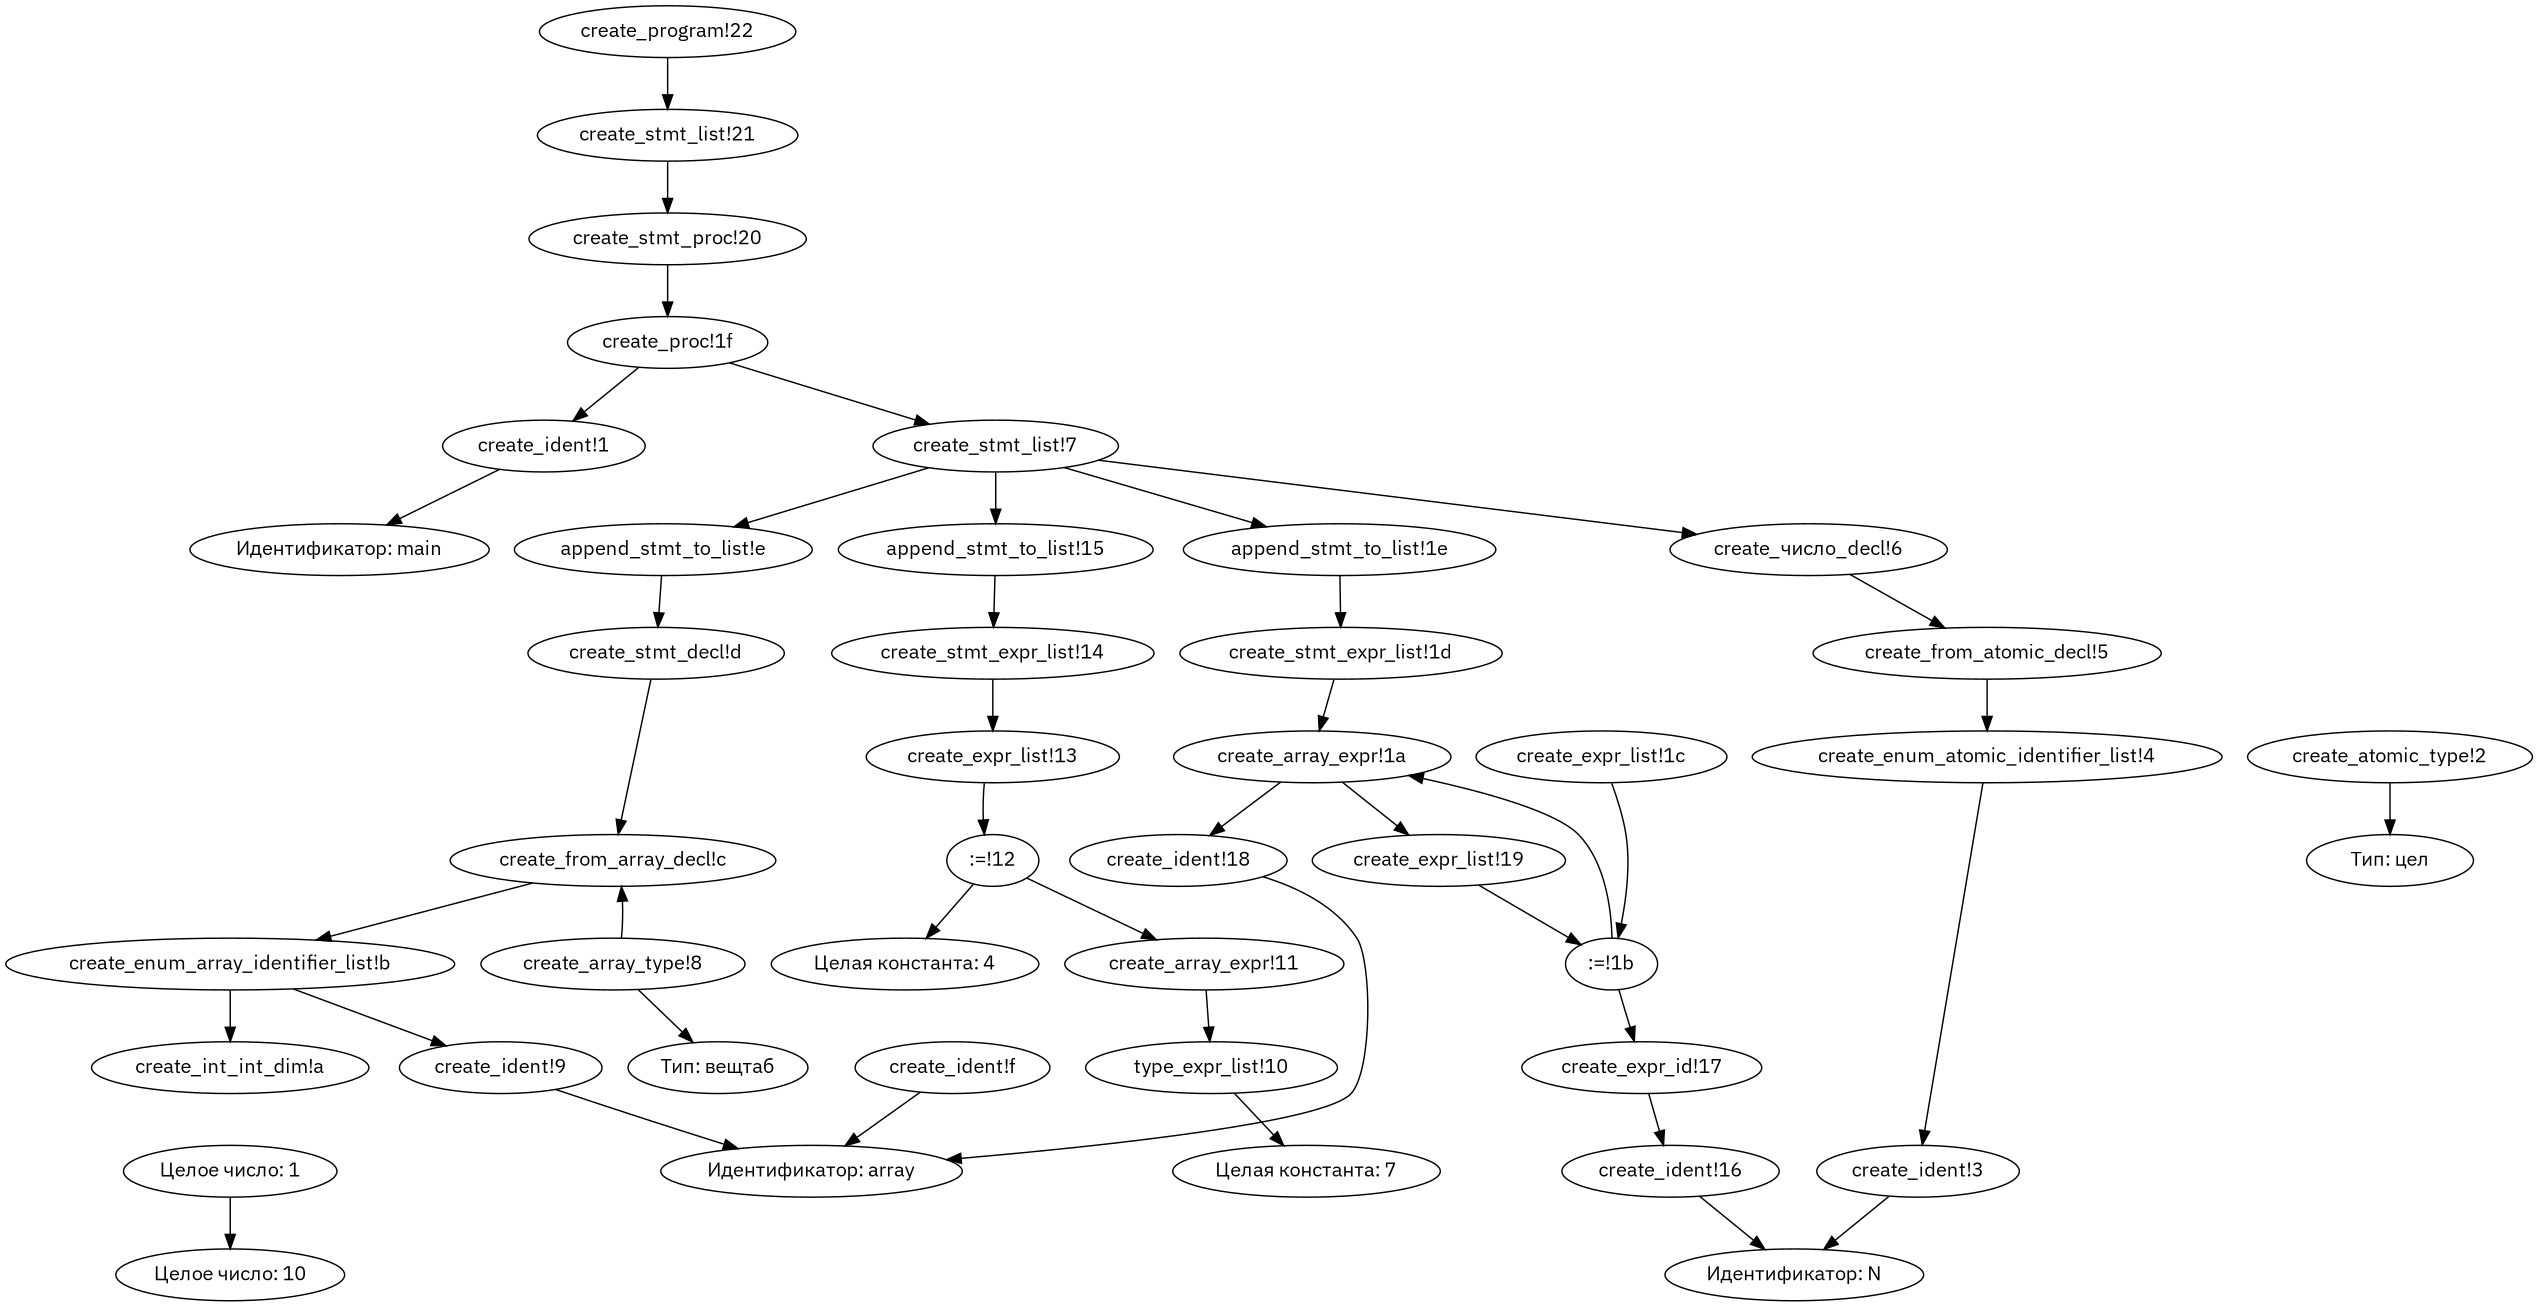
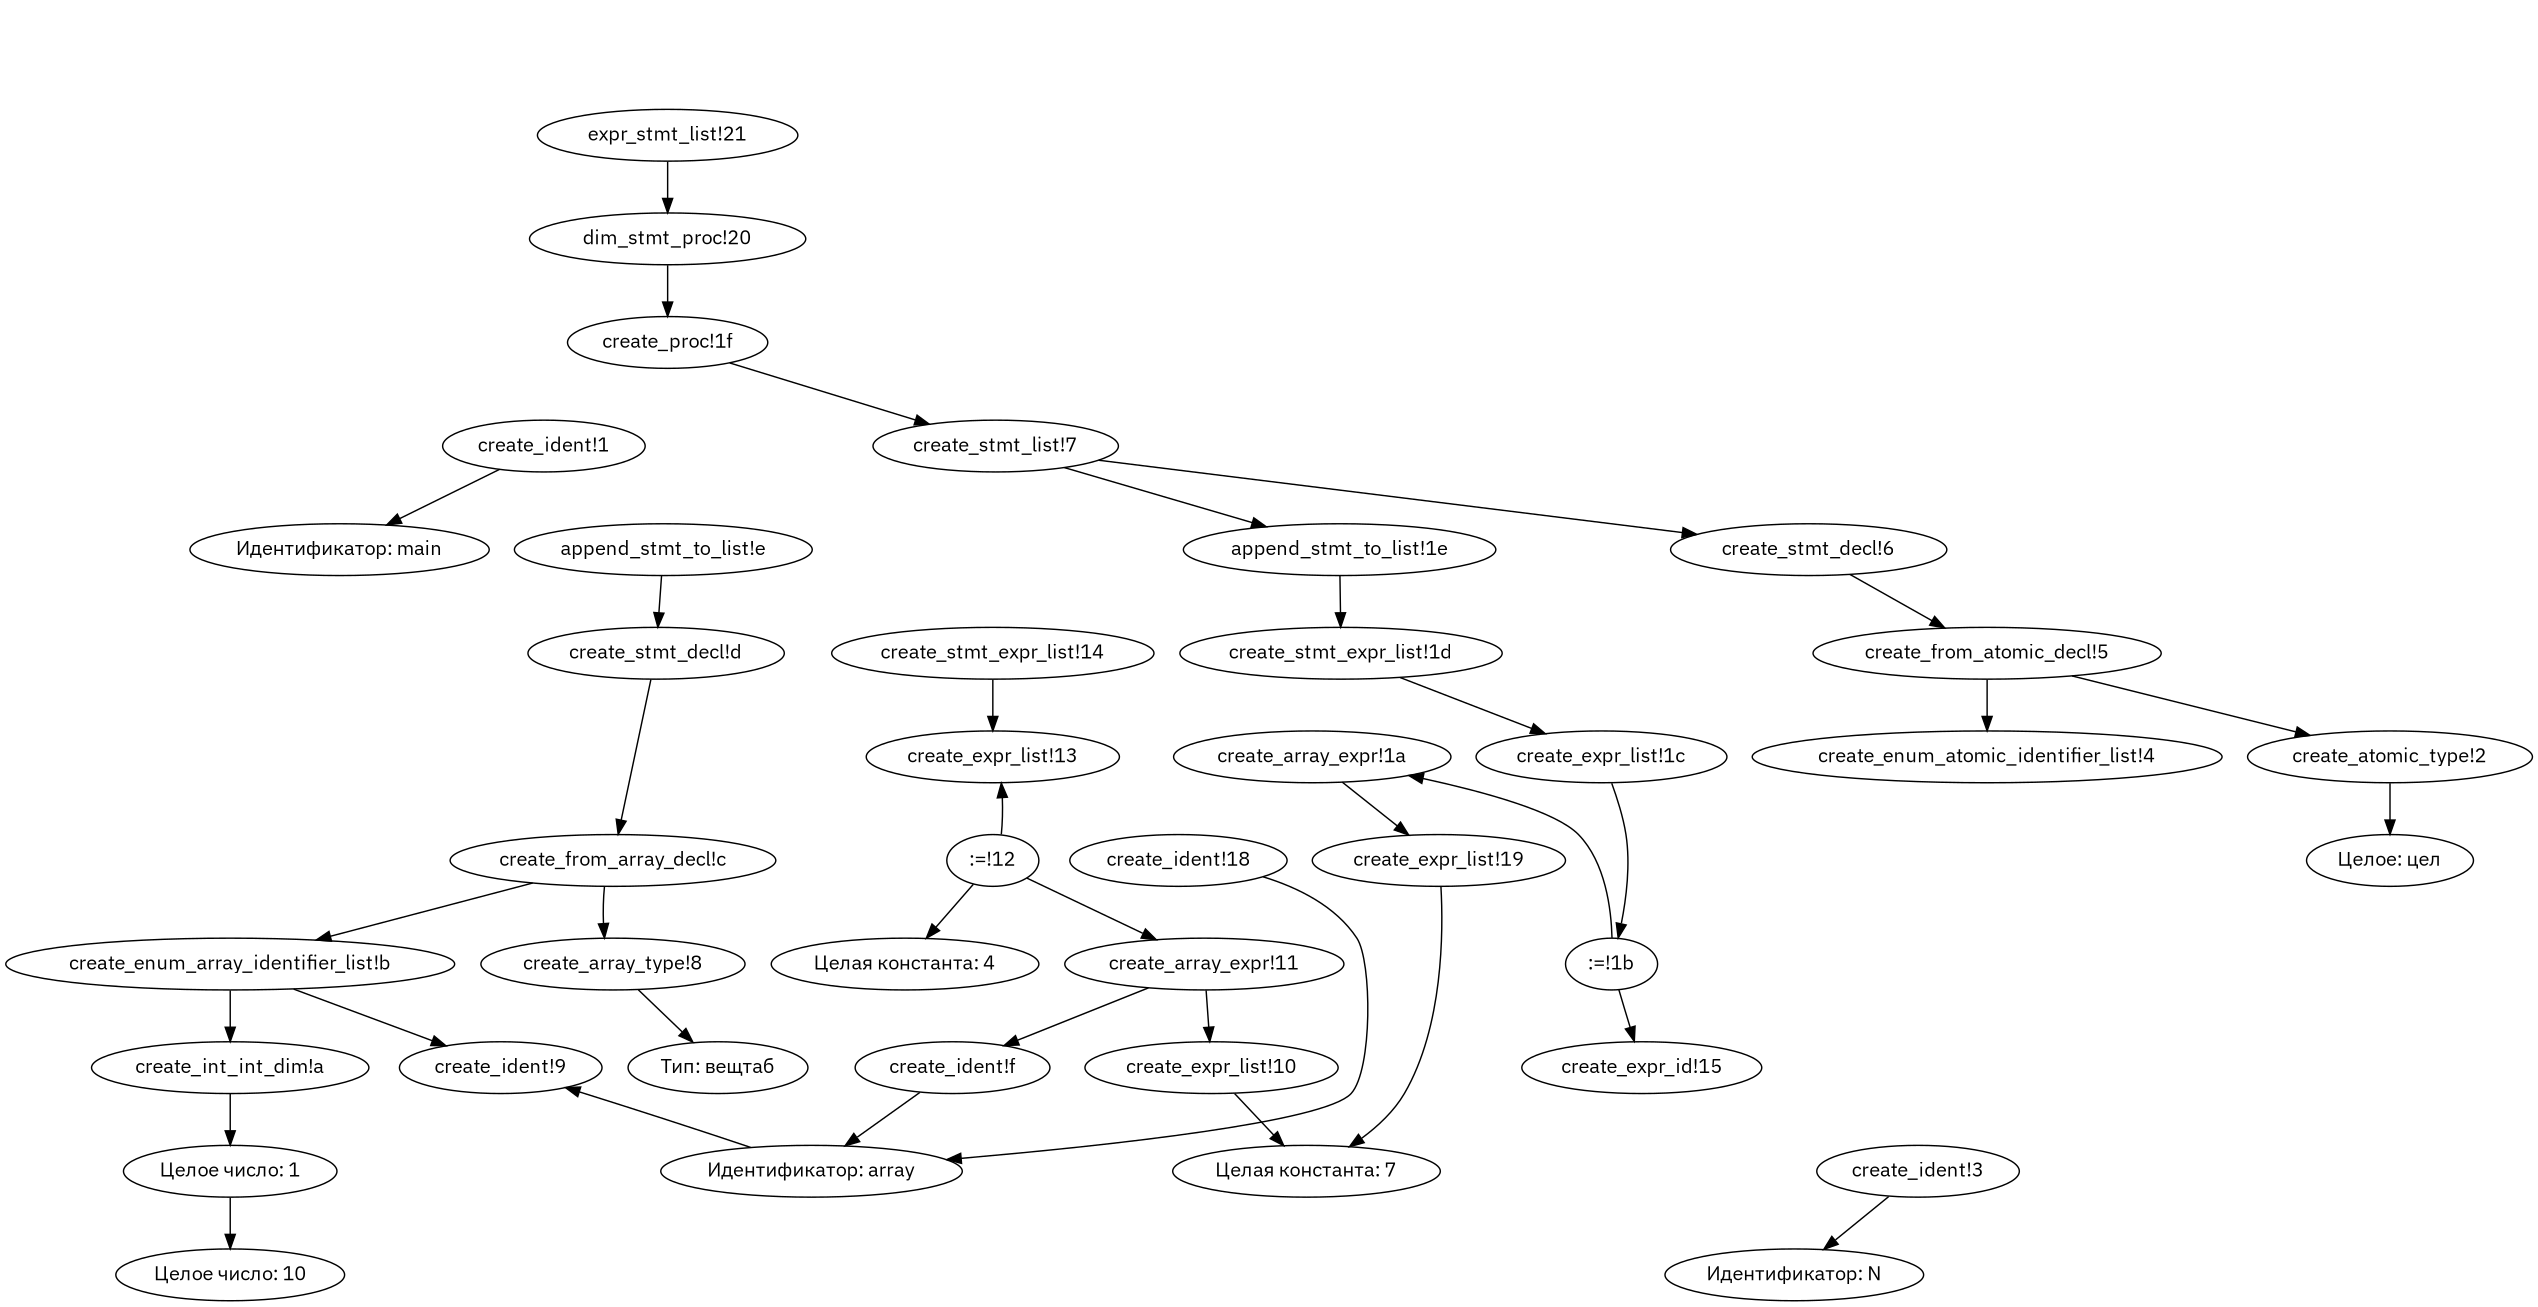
node "create_program!22": removed
node "create_stmt_list!21": label "create_stmt_list!21" -> "expr_stmt_list!21"
node "create_stmt_proc!20": label "create_stmt_proc!20" -> "dim_stmt_proc!20"
edge "create_proc!1f" -> "create_ident!1": removed
edge "create_stmt_list!7" -> "append_stmt_to_list!e": removed
node "append_stmt_to_list!15": removed
node "create_число_decl!6": label "create_число_decl!6" -> "create_stmt_decl!6"
edge "create_stmt_expr_list!1d" -> "create_array_expr!1a": now "create_stmt_expr_list!1d" -> "create_expr_list!1c"
edge "create_from_atomic_decl!5" -> "create_atomic_type!2": added
edge "create_expr_list!13" -> ":=!12": reversed
edge "create_array_expr!1a" -> "create_ident!18": removed
node "Тип: цел": label "Тип: цел" -> "Целое: цел"
edge "create_expr_list!19" -> ":=!1b": now "create_expr_list!19" -> "Целая константа: 7"
edge "create_array_type!8" -> "create_from_array_decl!c": reversed
edge "create_enum_atomic_identifier_list!4" -> "create_ident!3": removed
edge "create_array_expr!11" -> "create_ident!f": added
node "type_expr_list!10": label "type_expr_list!10" -> "create_expr_list!10"
node "create_expr_id!17": label "create_expr_id!17" -> "create_expr_id!15"
edge "create_int_int_dim!a" -> "Целое число: 1": added
edge "create_ident!9" -> "Идентификатор: array": reversed
node "create_ident!16": removed
